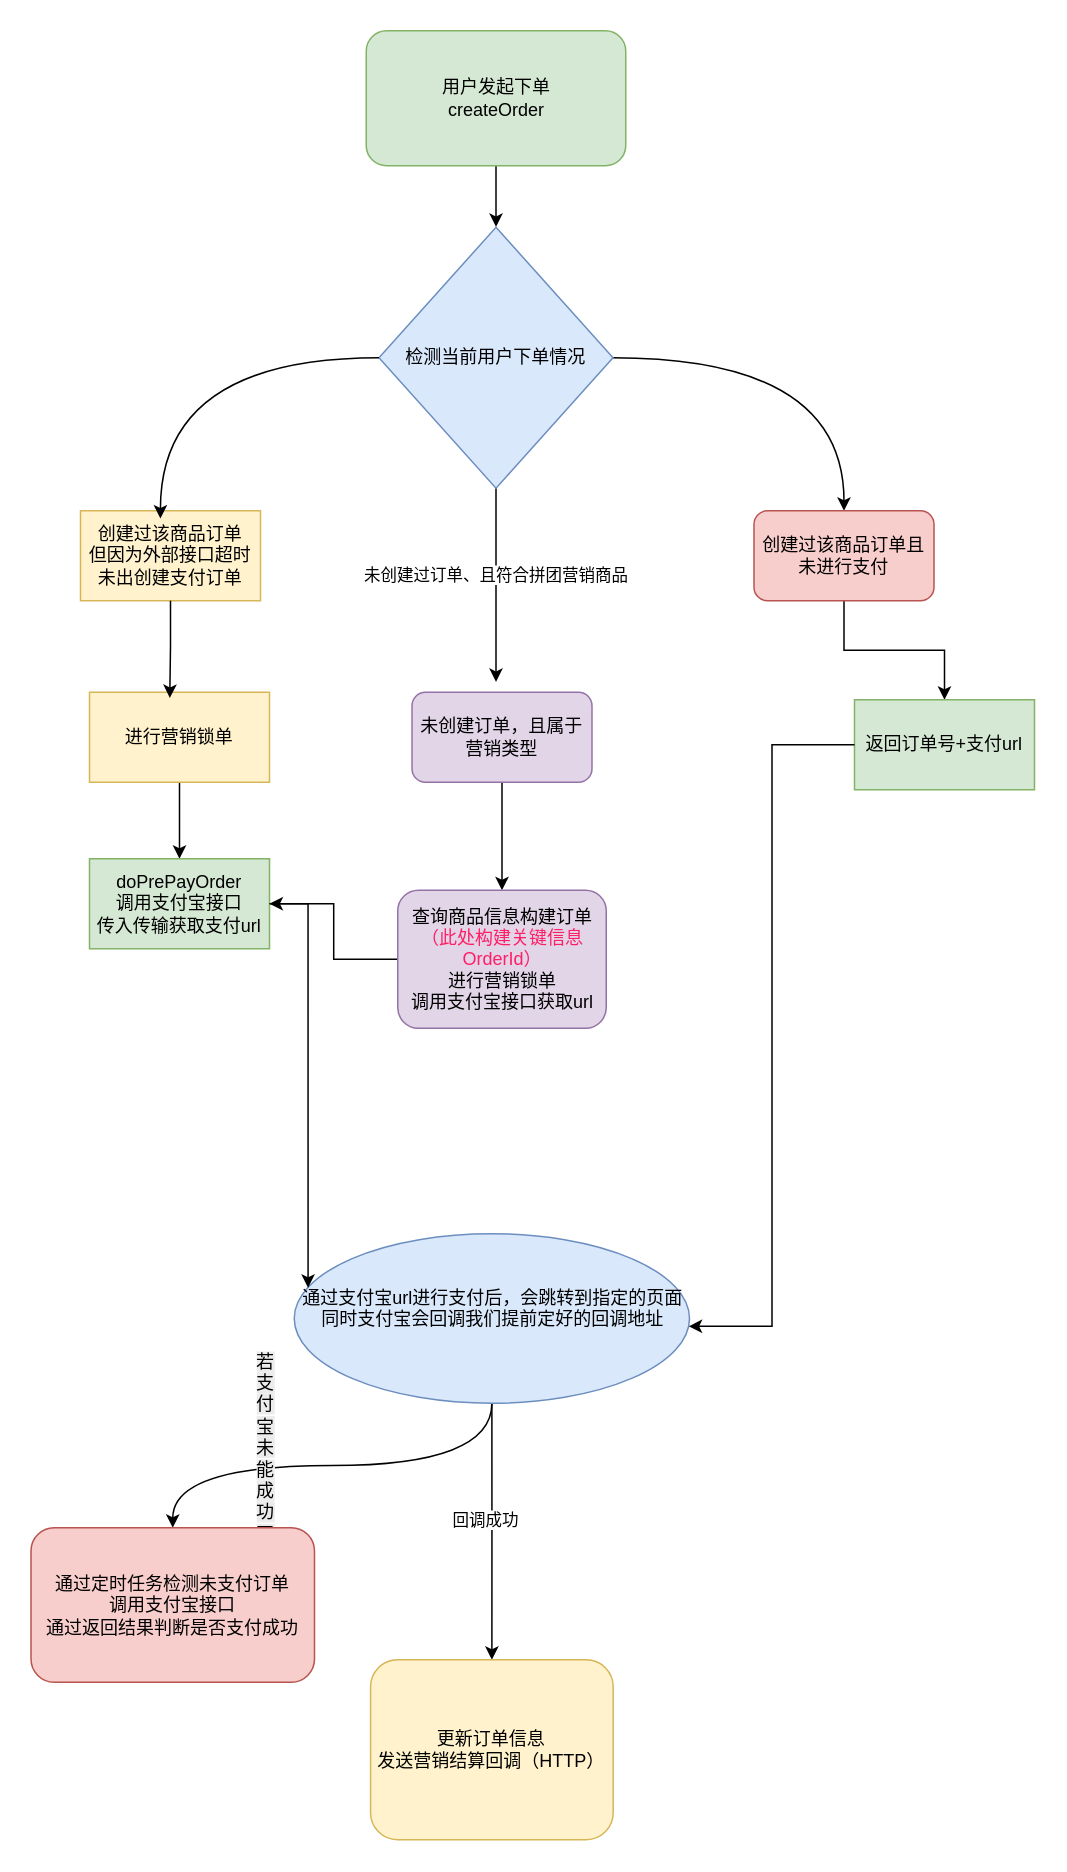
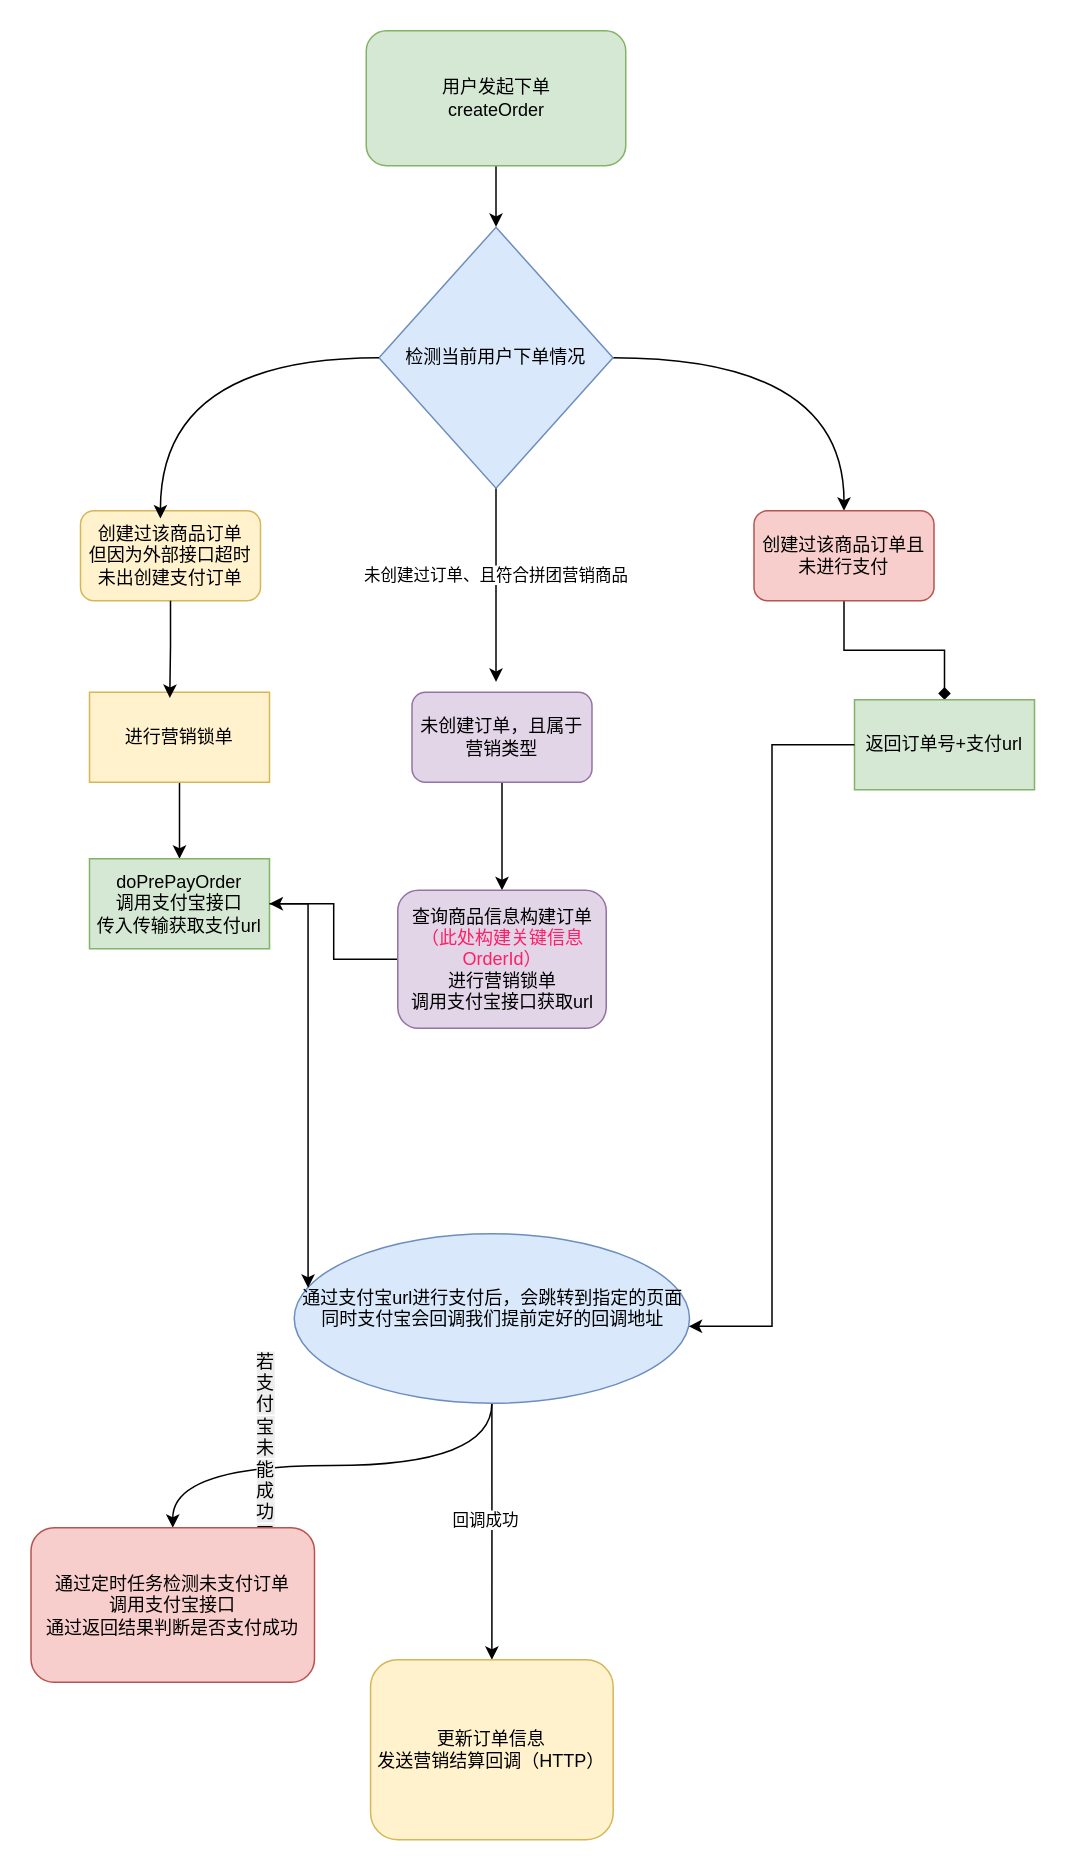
node "创建过该商品订单 但因为外部接口超时 未出创建支付订单": shape rectangle -> rounded rectangle
edge "创建过该商品订单且未进行支付" -> "返回订单号+支付url": arrowhead classic -> diamond
